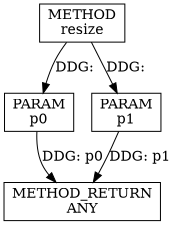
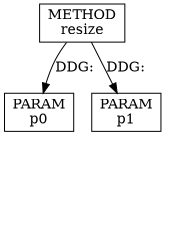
node "METHOD_RETURN": removed
